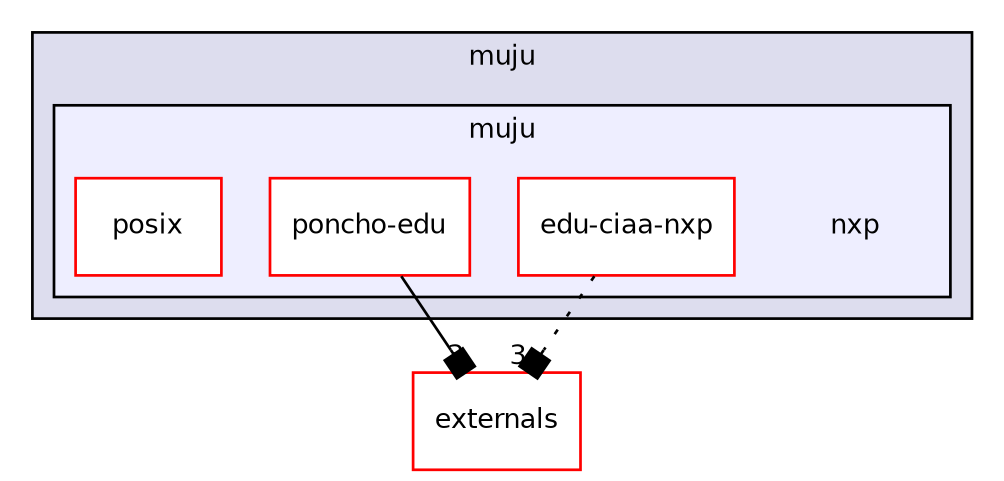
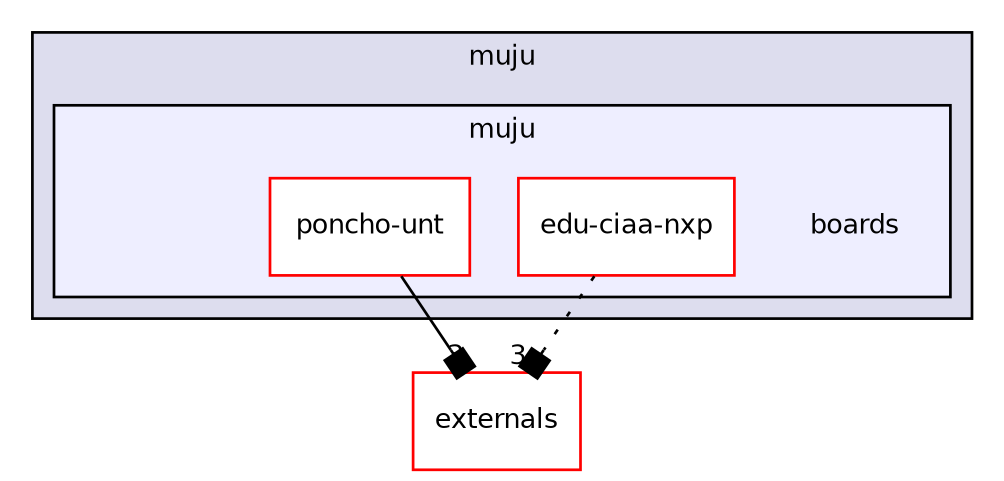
node "posix": removed
node "poncho-edu": label "poncho-edu" -> "poncho-unt"
node "nxp": label "nxp" -> "boards"
